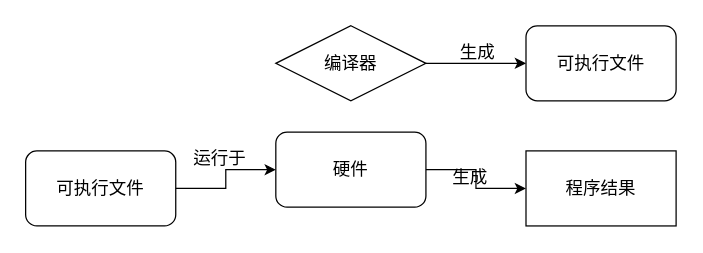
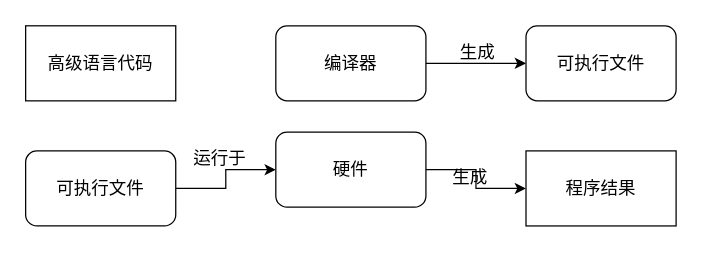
node "高级语言代码": added
node "编译器": shape diamond -> rounded rectangle
